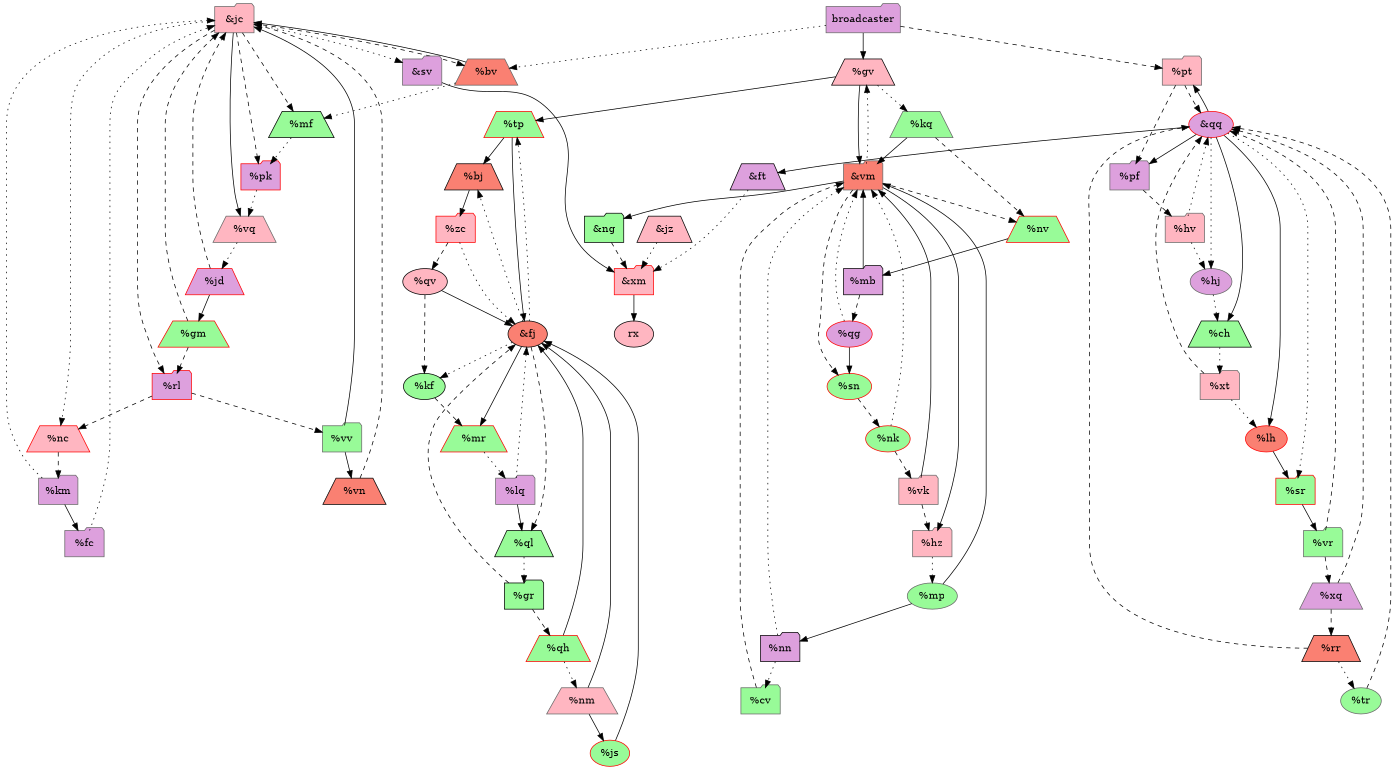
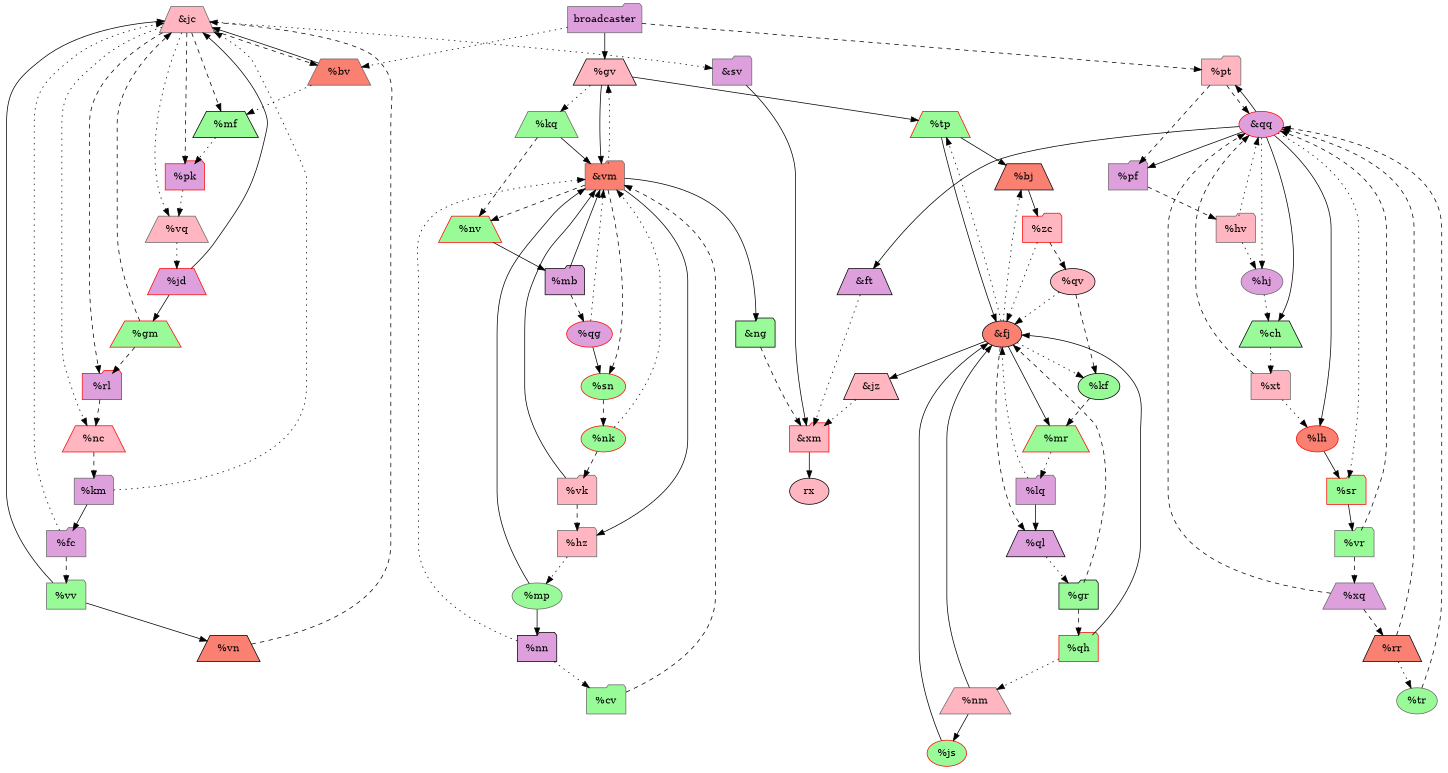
node "&jc": shape folder -> trapezium
edge "&jc" -> "%vq": style solid -> dotted
edge "%jd" -> "&jc": style dashed -> solid
edge "%qv" -> "&fj": style solid -> dotted
edge "&fj" -> "&jz": added
edge "%rl" -> "%vv": now "%fc" -> "%vv"
node "%ql": fillcolor palegreen -> plum
node "%qh": shape trapezium -> folder
